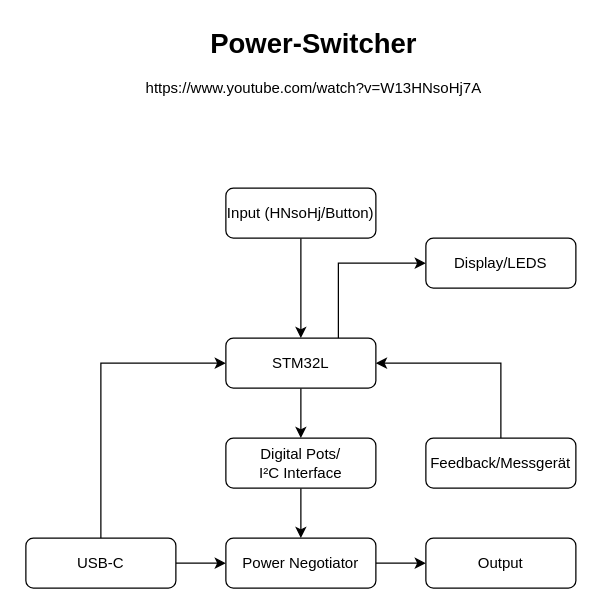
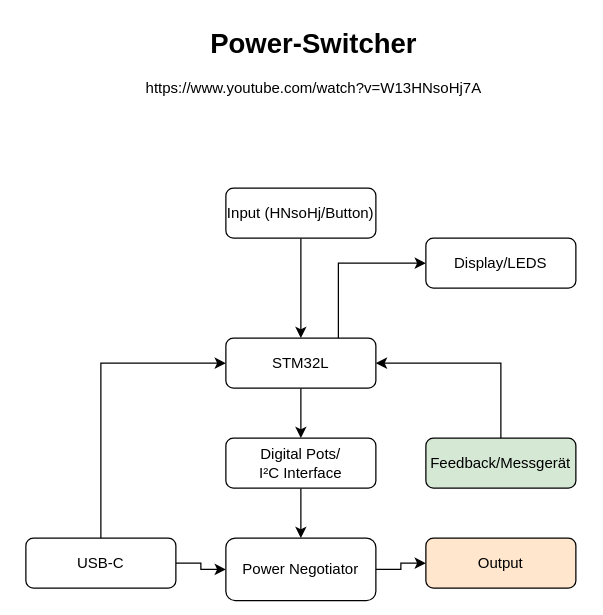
node "Feedback/Messgerät": fillcolor #ffffff -> #d5e8d4
node "Power Negotiator": size 150x50 -> 150x63
node "Output": fillcolor #ffffff -> #ffe6cc
